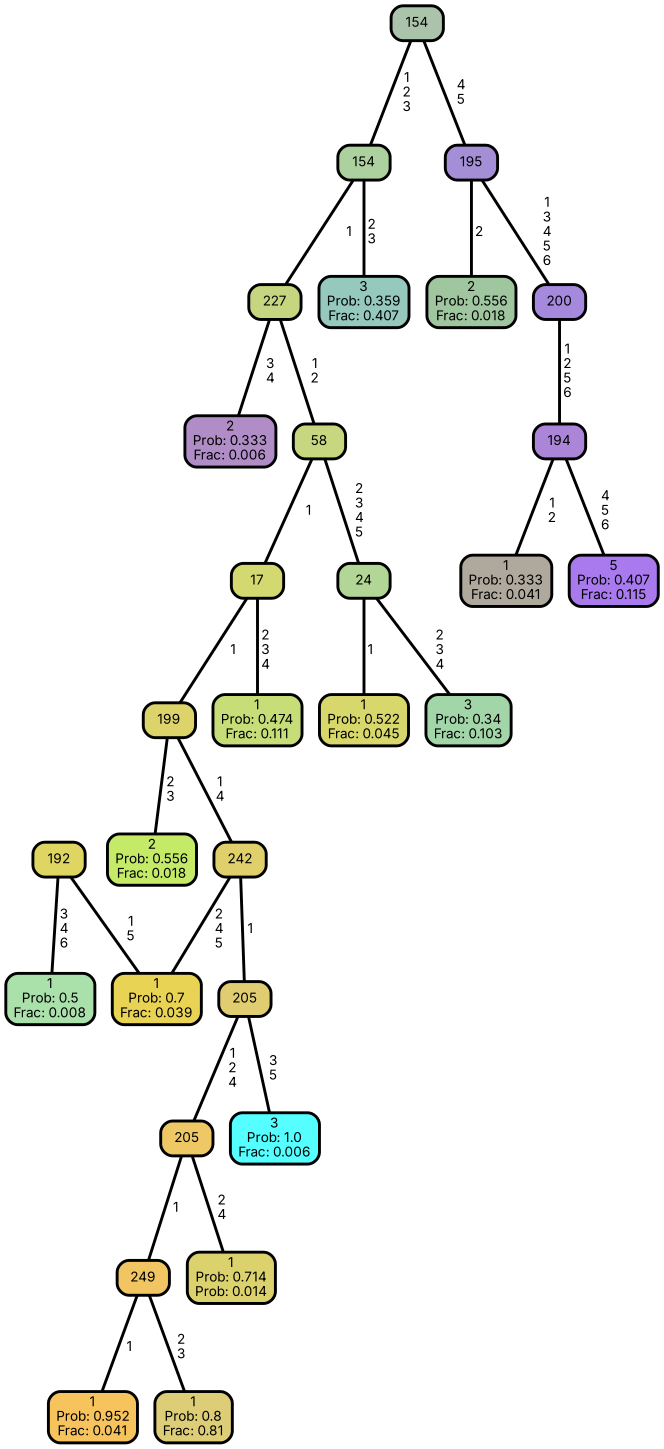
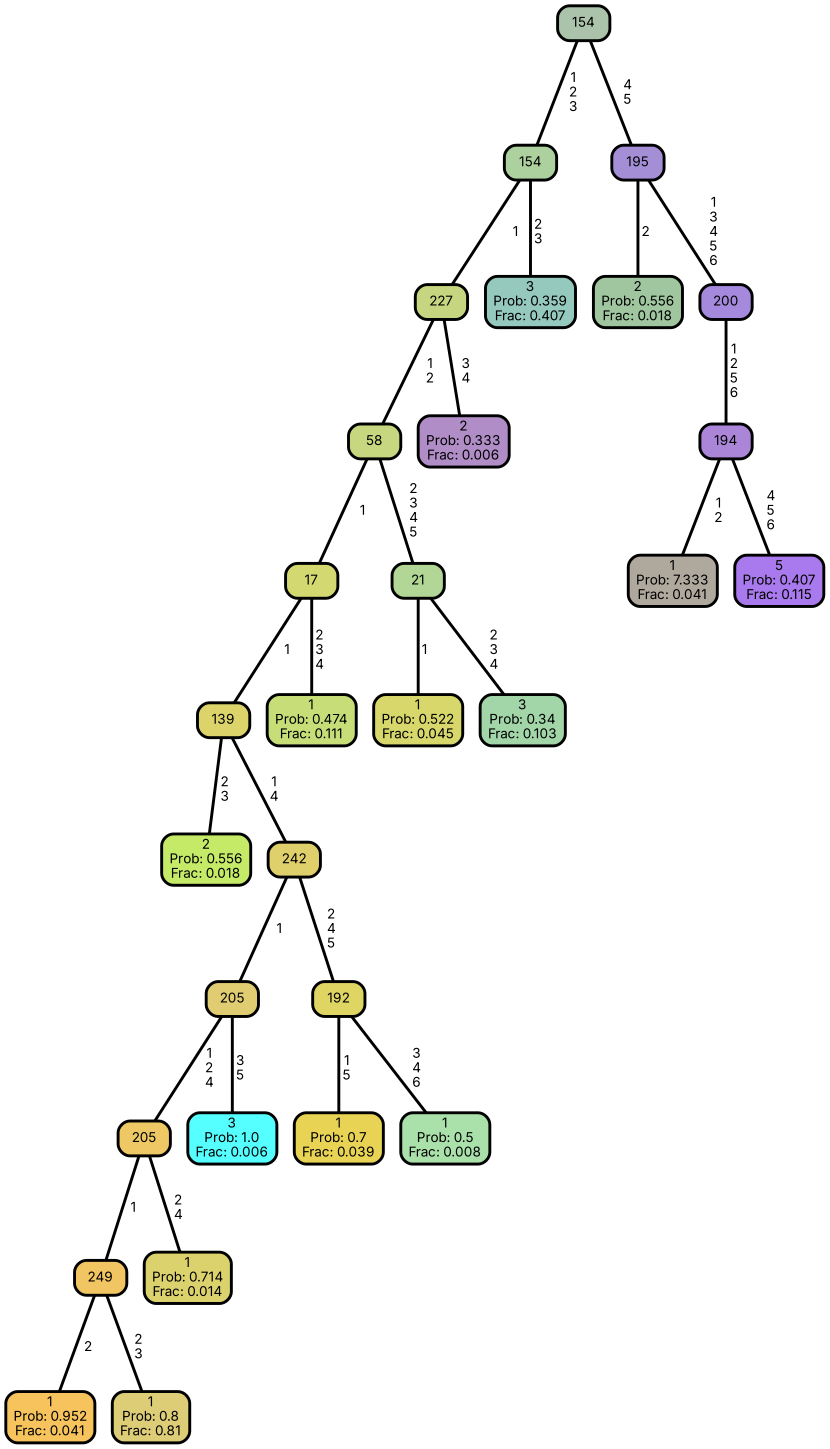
node "24": label "24" -> "21"
node "1 Prob: 0.333 Frac: 0.041": label "1 Prob: 0.333 Frac: 0.041" -> "1 Prob: 7.333 Frac: 0.041"
node "199": label "199" -> "139"
edge "242" -- "1 Prob: 0.7 Frac: 0.039": now "242" -- "192"
node "1 Prob: 0.714 Prob: 0.014": label "1 Prob: 0.714 Prob: 0.014" -> "1 Prob: 0.714 Frac: 0.014"
edge "249" -- "1 Prob: 0.952 Frac: 0.041": label " 1" -> " 2"
